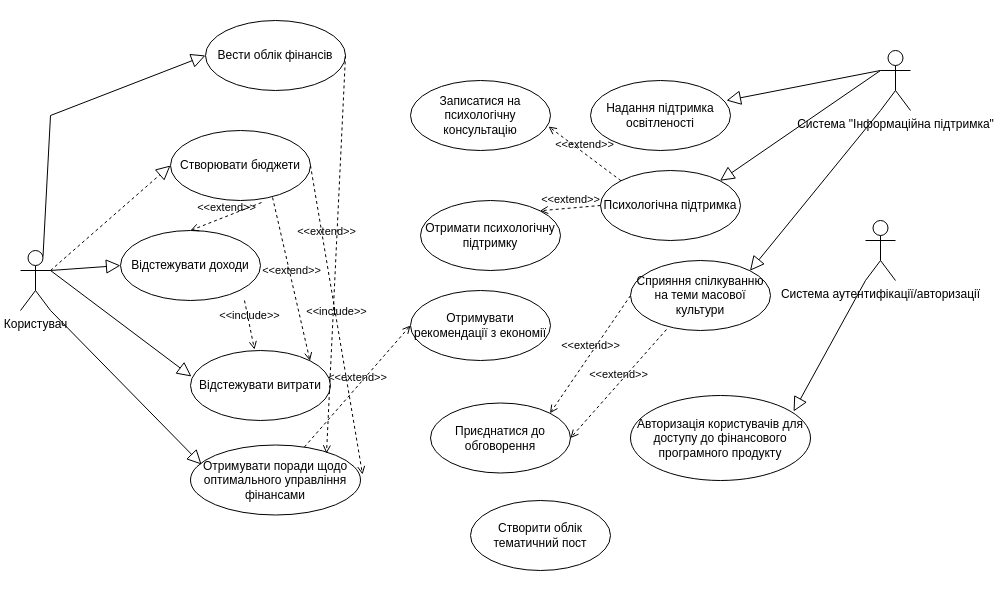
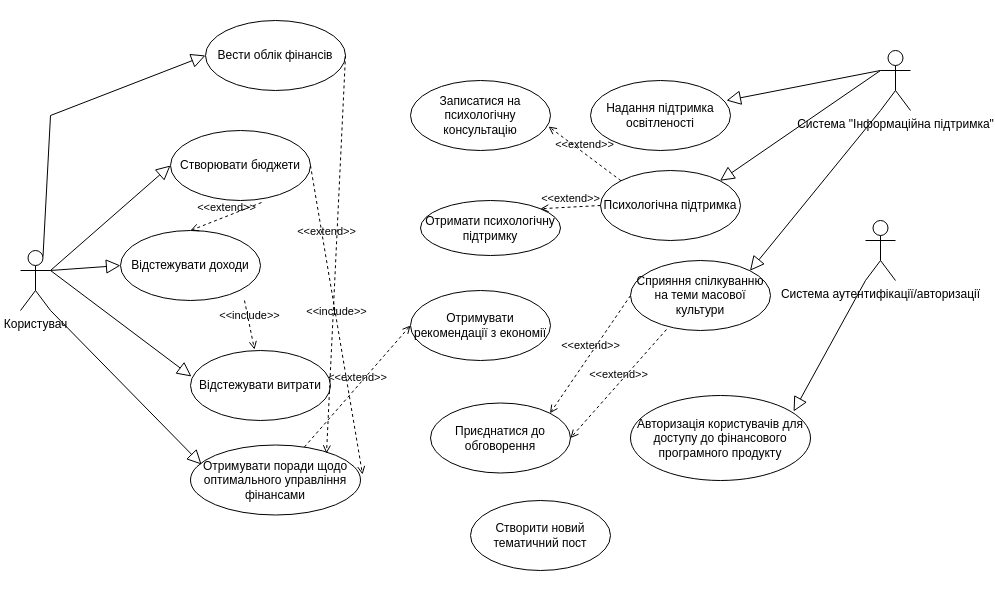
edge "Користувач" -> "Створювати бюджети": style dashed -> solid
node "Отримати психологічну підтримку": size 140x70 -> 140x55
edge "Створювати бюджети" -> "Відстежувати витрати": removed, label "<<extend>>"
node "Створити облік тематичний пост": label "Створити облік тематичний пост" -> "Створити новий тематичний пост"
